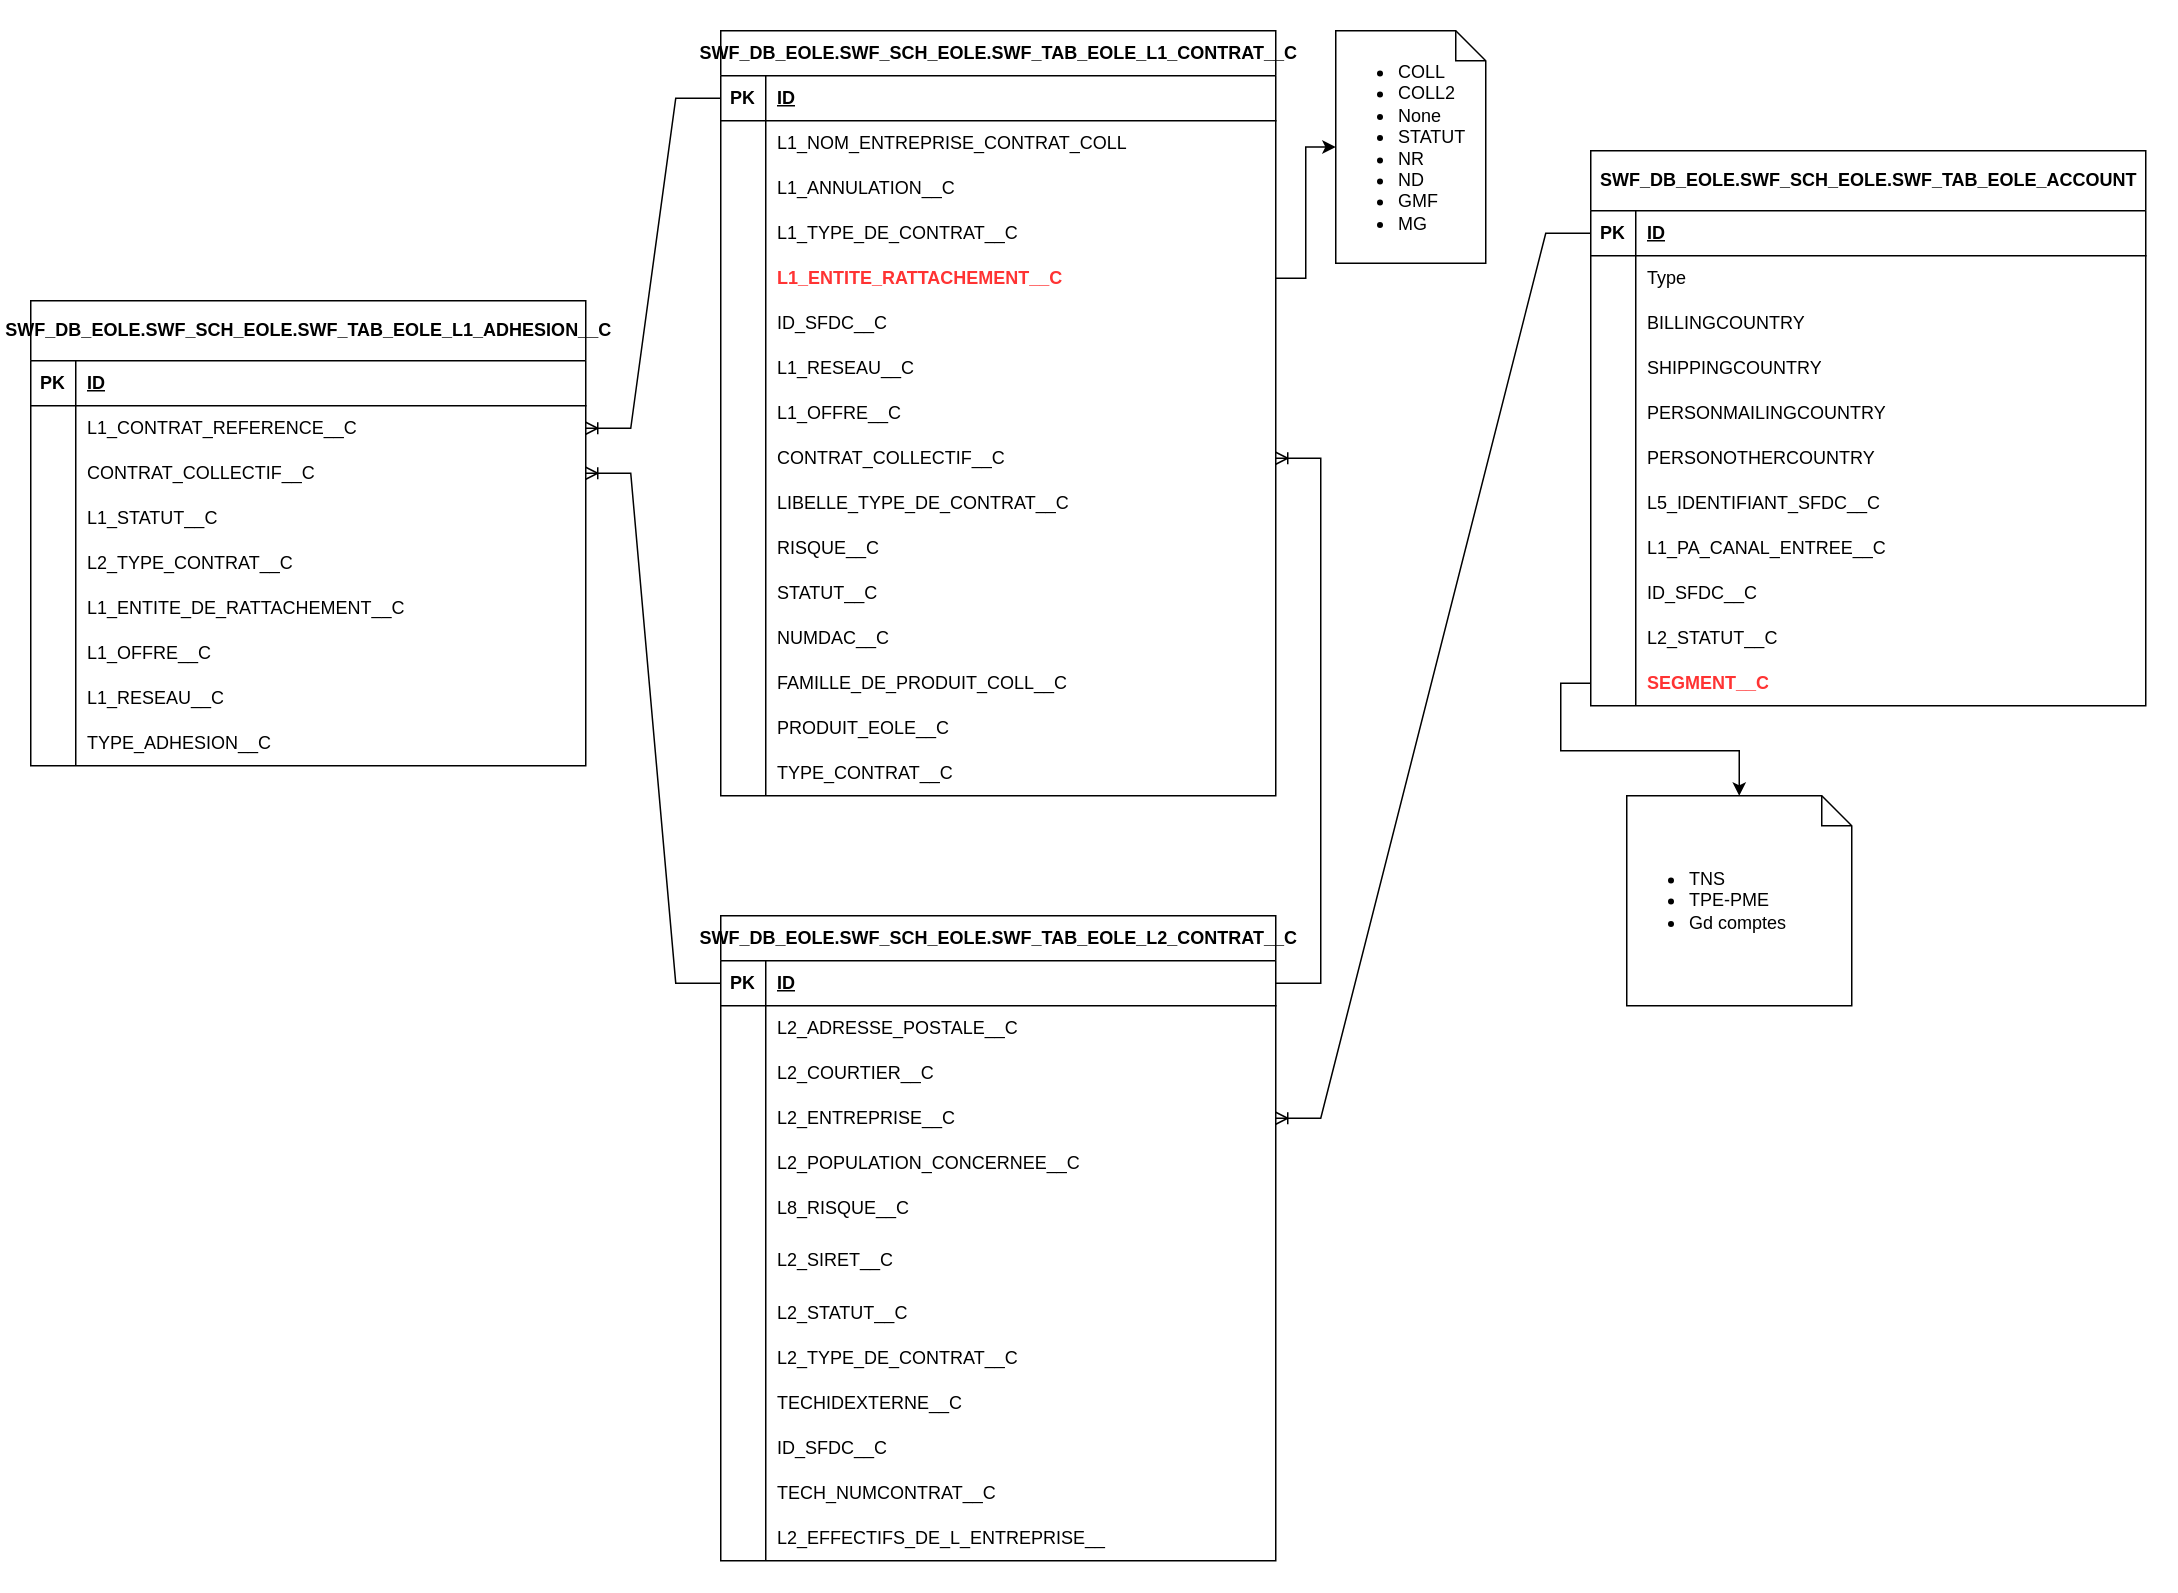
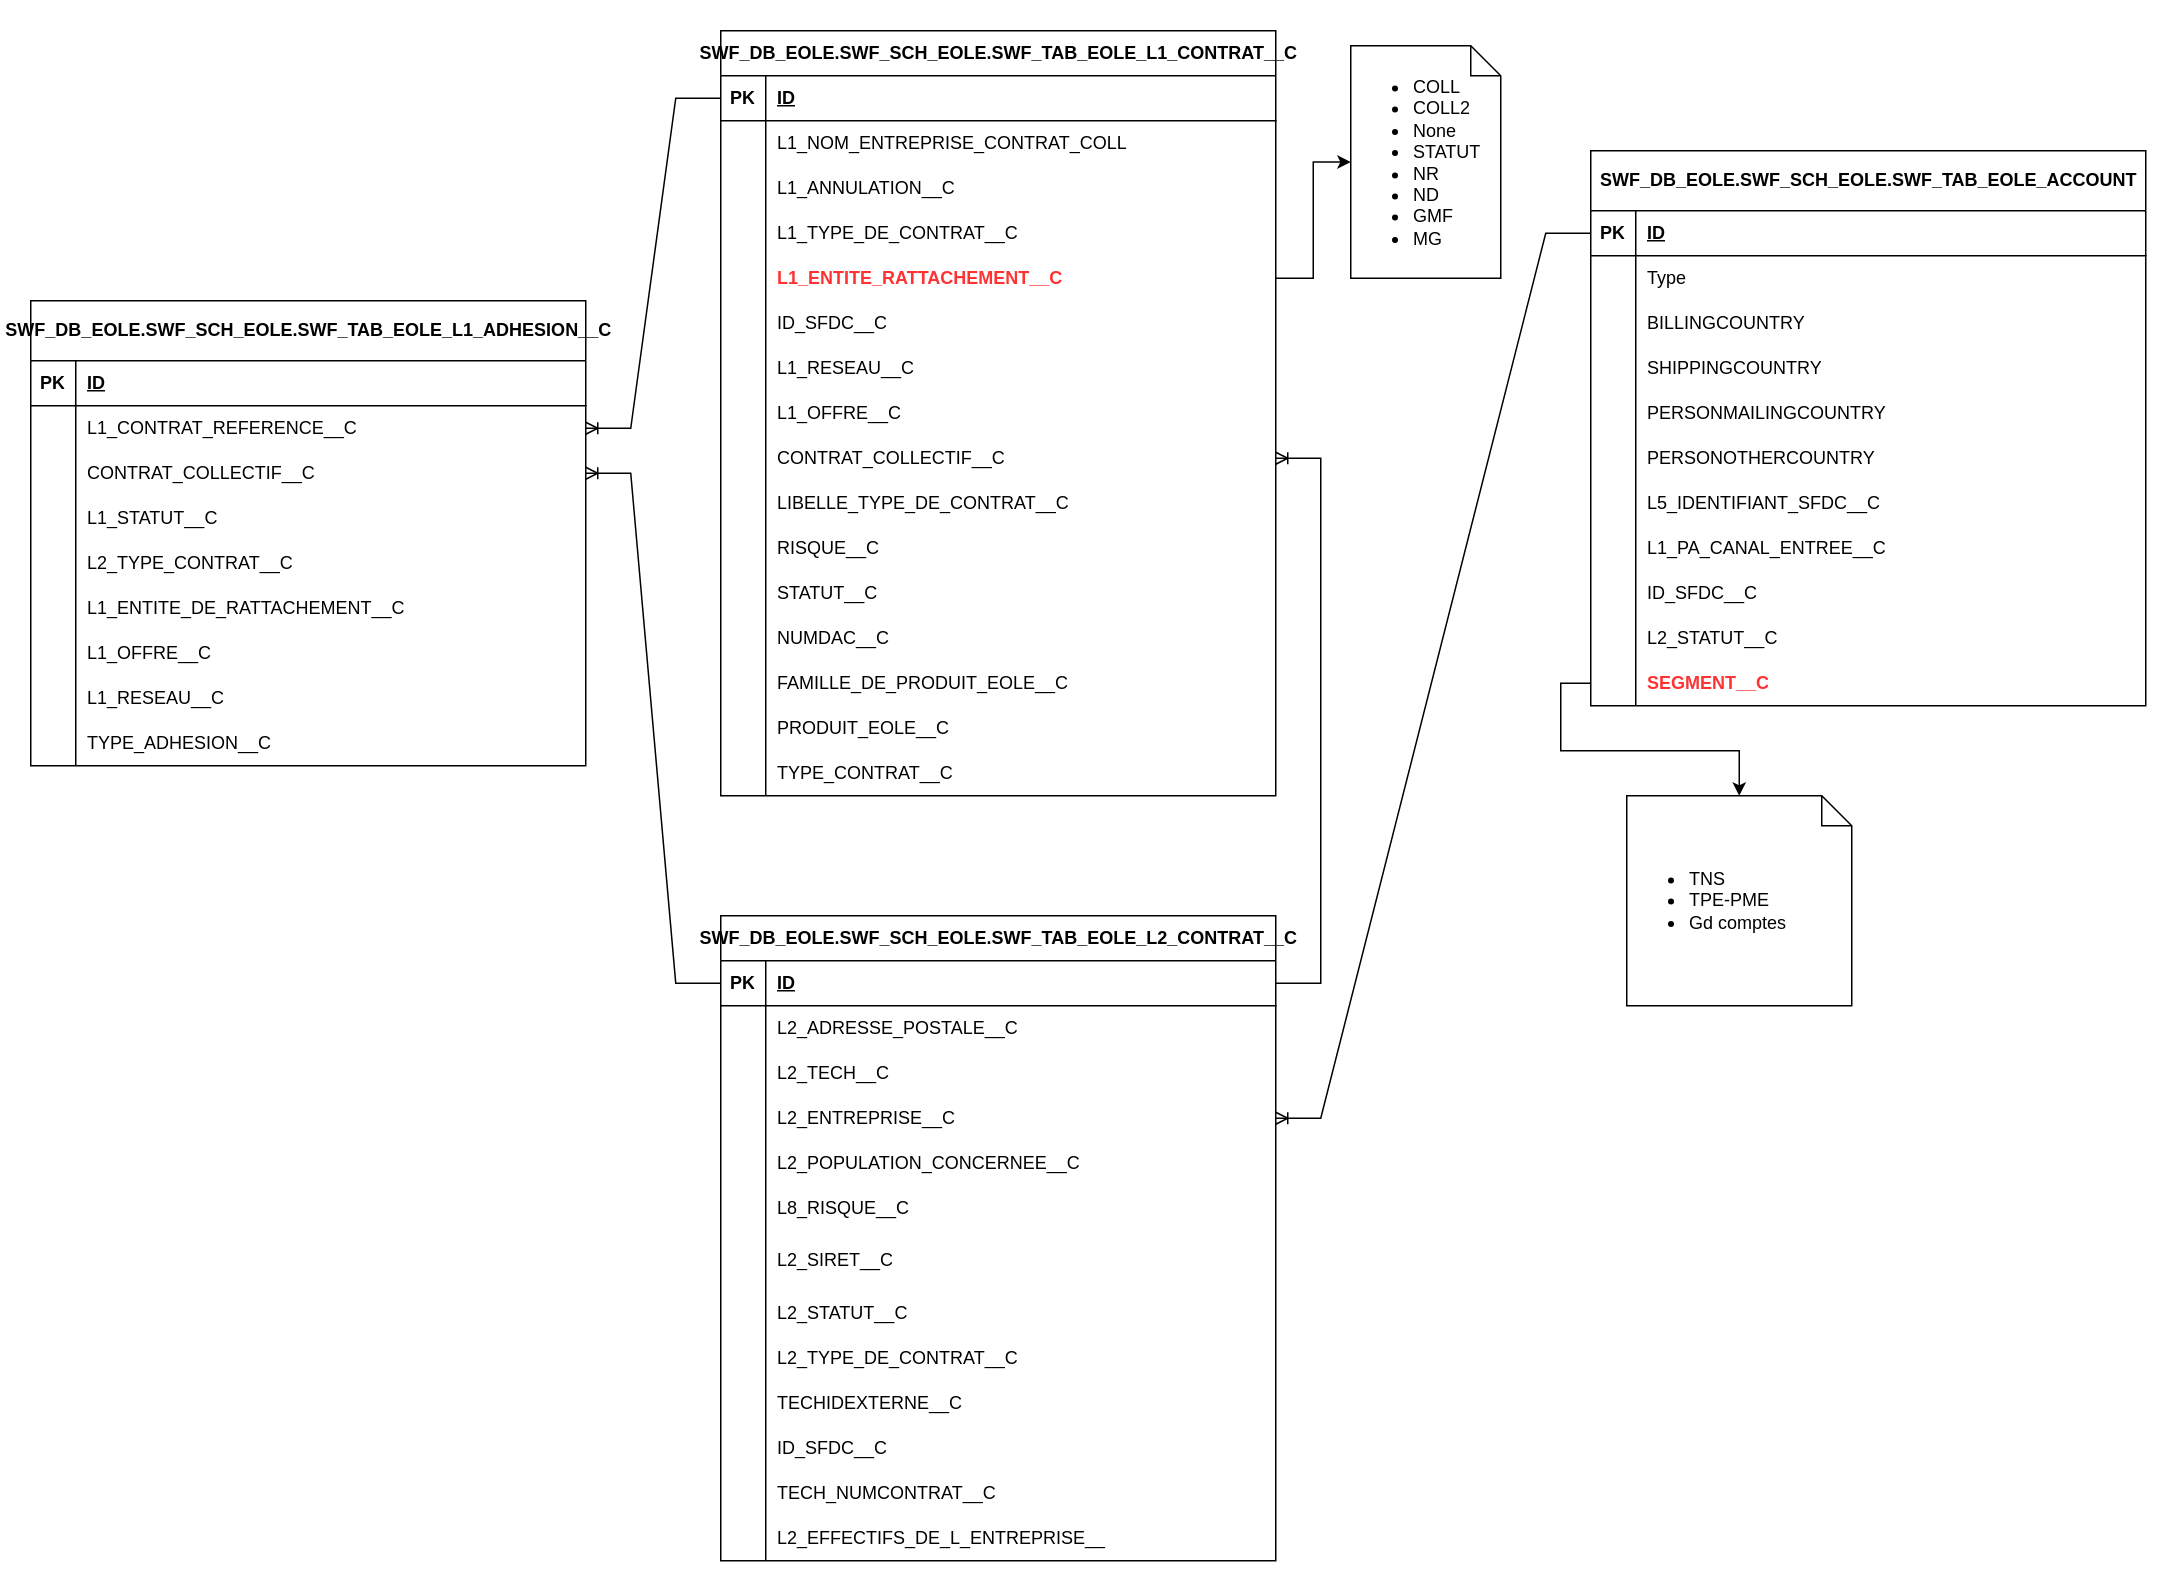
node "COLL COLL2 None STATUT NR ND GMF MG": moved (1411, 147) -> (1426, 162)
node "FAMILLE_DE_PRODUIT_COLL__C": label "FAMILLE_DE_PRODUIT_COLL__C" -> "FAMILLE_DE_PRODUIT_EOLE__C"
node "L2_COURTIER__C": label "L2_COURTIER__C" -> "L2_TECH__C"
